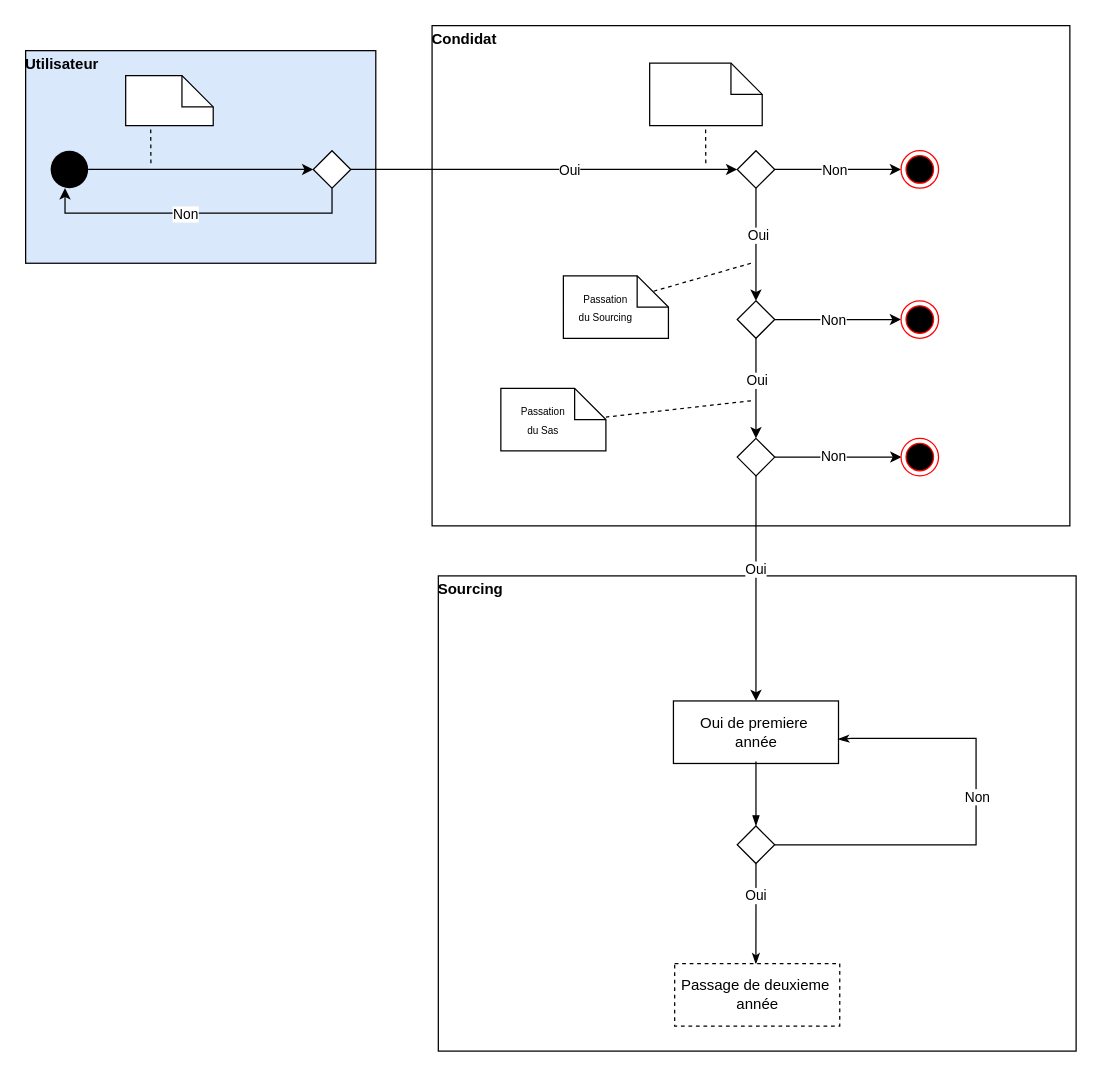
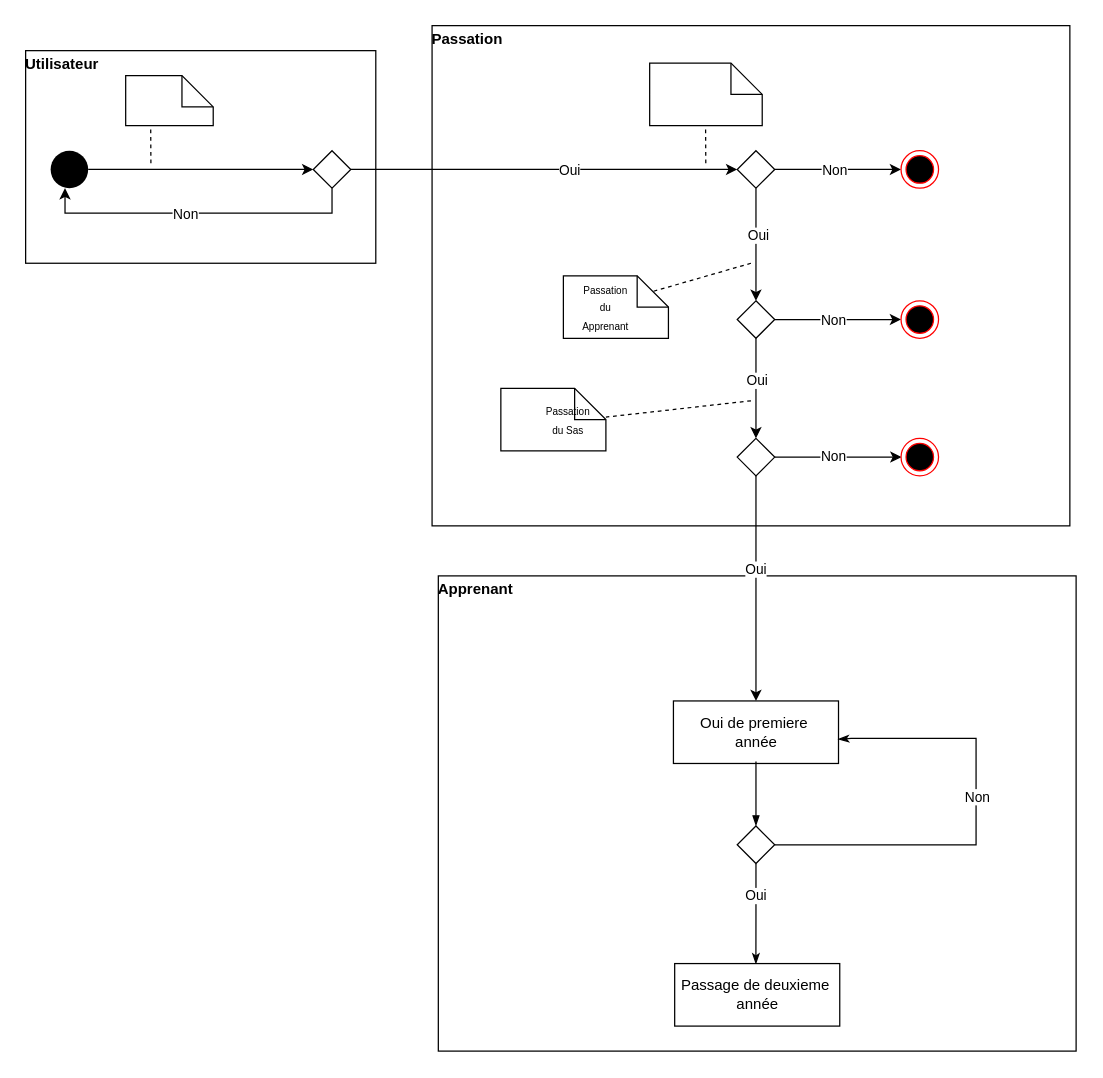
node "Condidat": label "Condidat" -> "Passation"
node "Utilisateur": fillcolor #dae8fc -> #ffffff
node "Passation du Sourcing": label "Passation du Sourcing" -> "Passation du Apprenant"
node "Passation du Sas": moved (543, 419) -> (568, 419)
node "Sourcing": label "Sourcing" -> "Apprenant"
node "Passage de deuxieme année": style dashed -> solid
